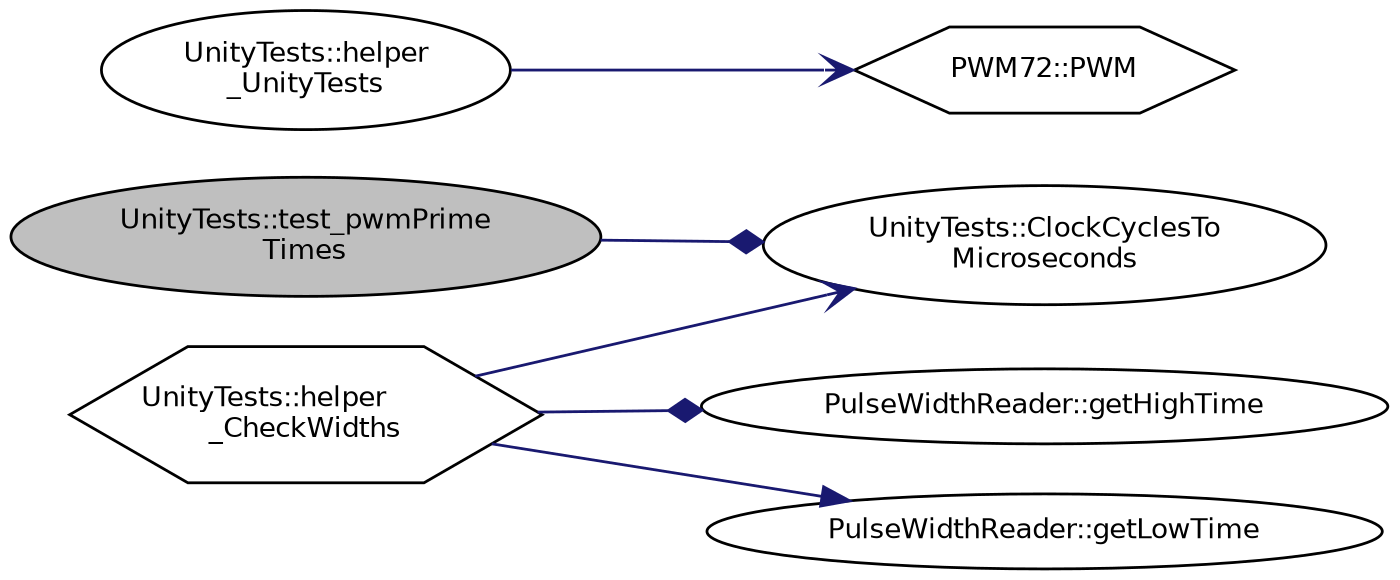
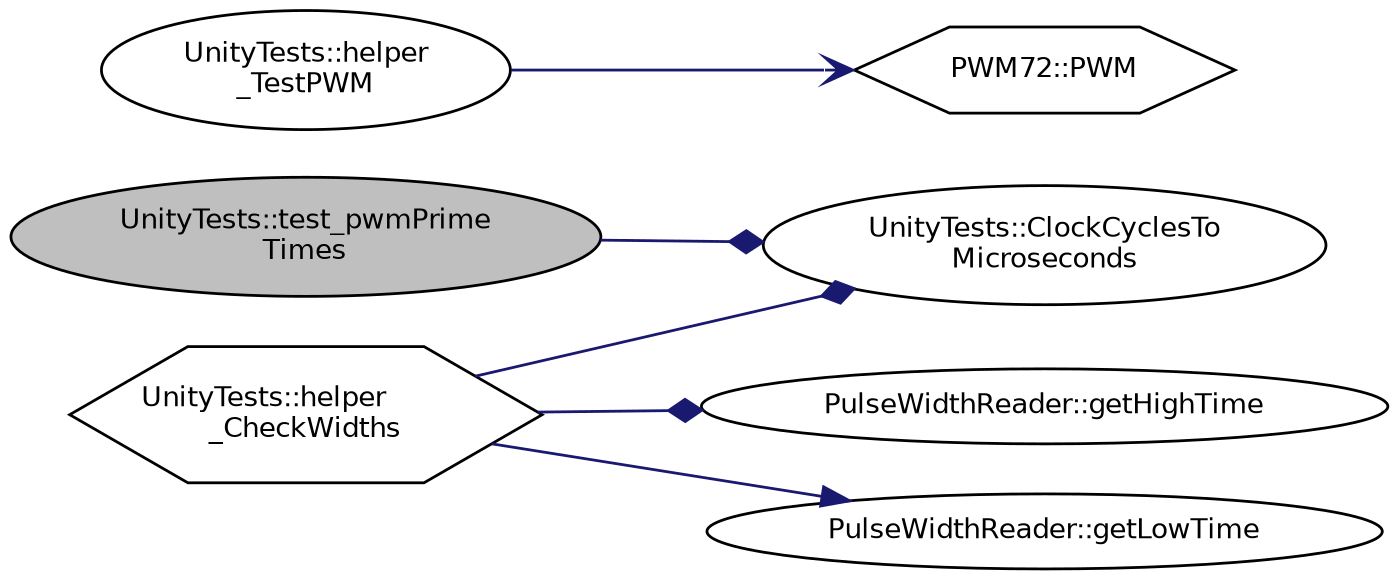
node "UnityTests::helper _UnityTests": label "UnityTests::helper _UnityTests" -> "UnityTests::helper _TestPWM"
edge "UnityTests::helper _CheckWidths" -> "UnityTests::ClockCyclesTo Microseconds": arrowhead vee -> diamond
